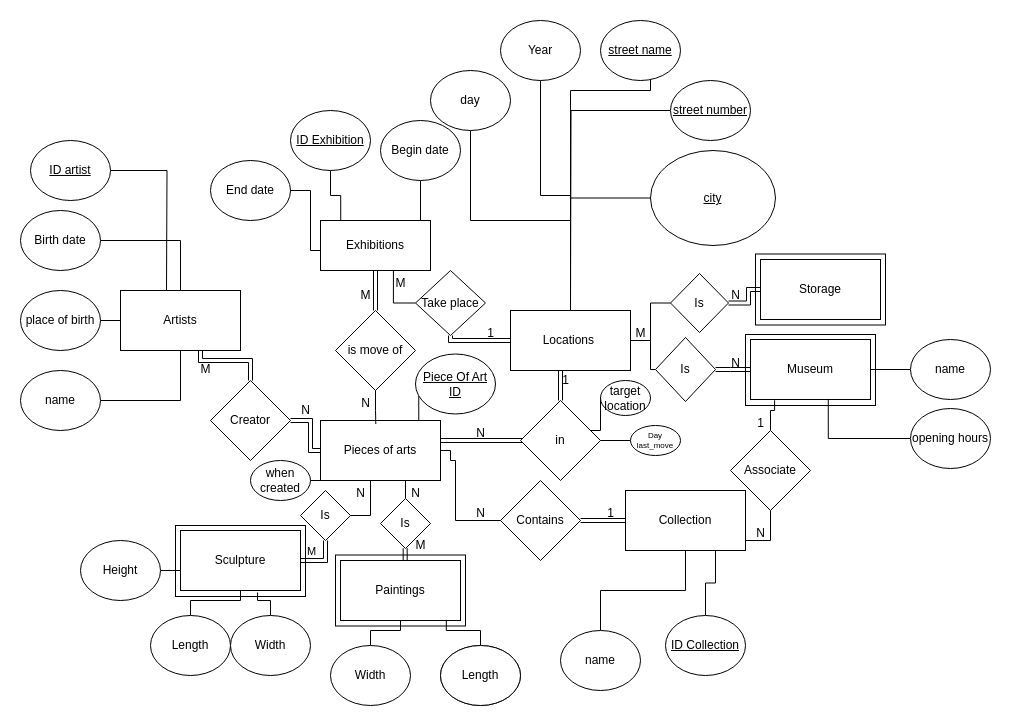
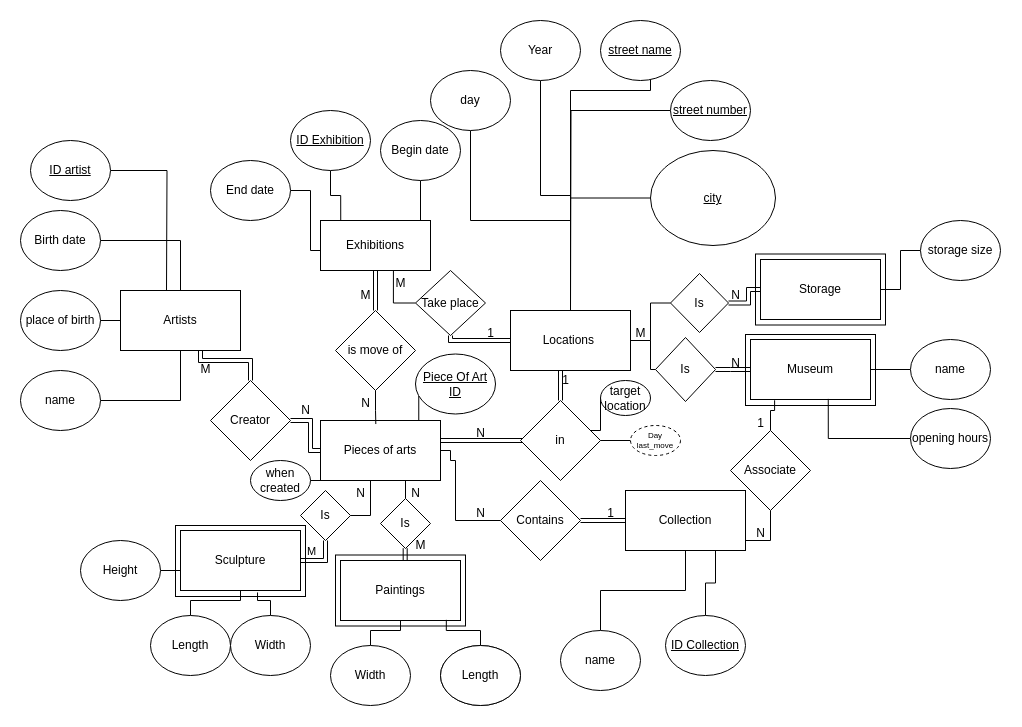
node "storage size": added
edge "storage size" -- "Storage": added
node "Day last_move": style solid -> dashed
